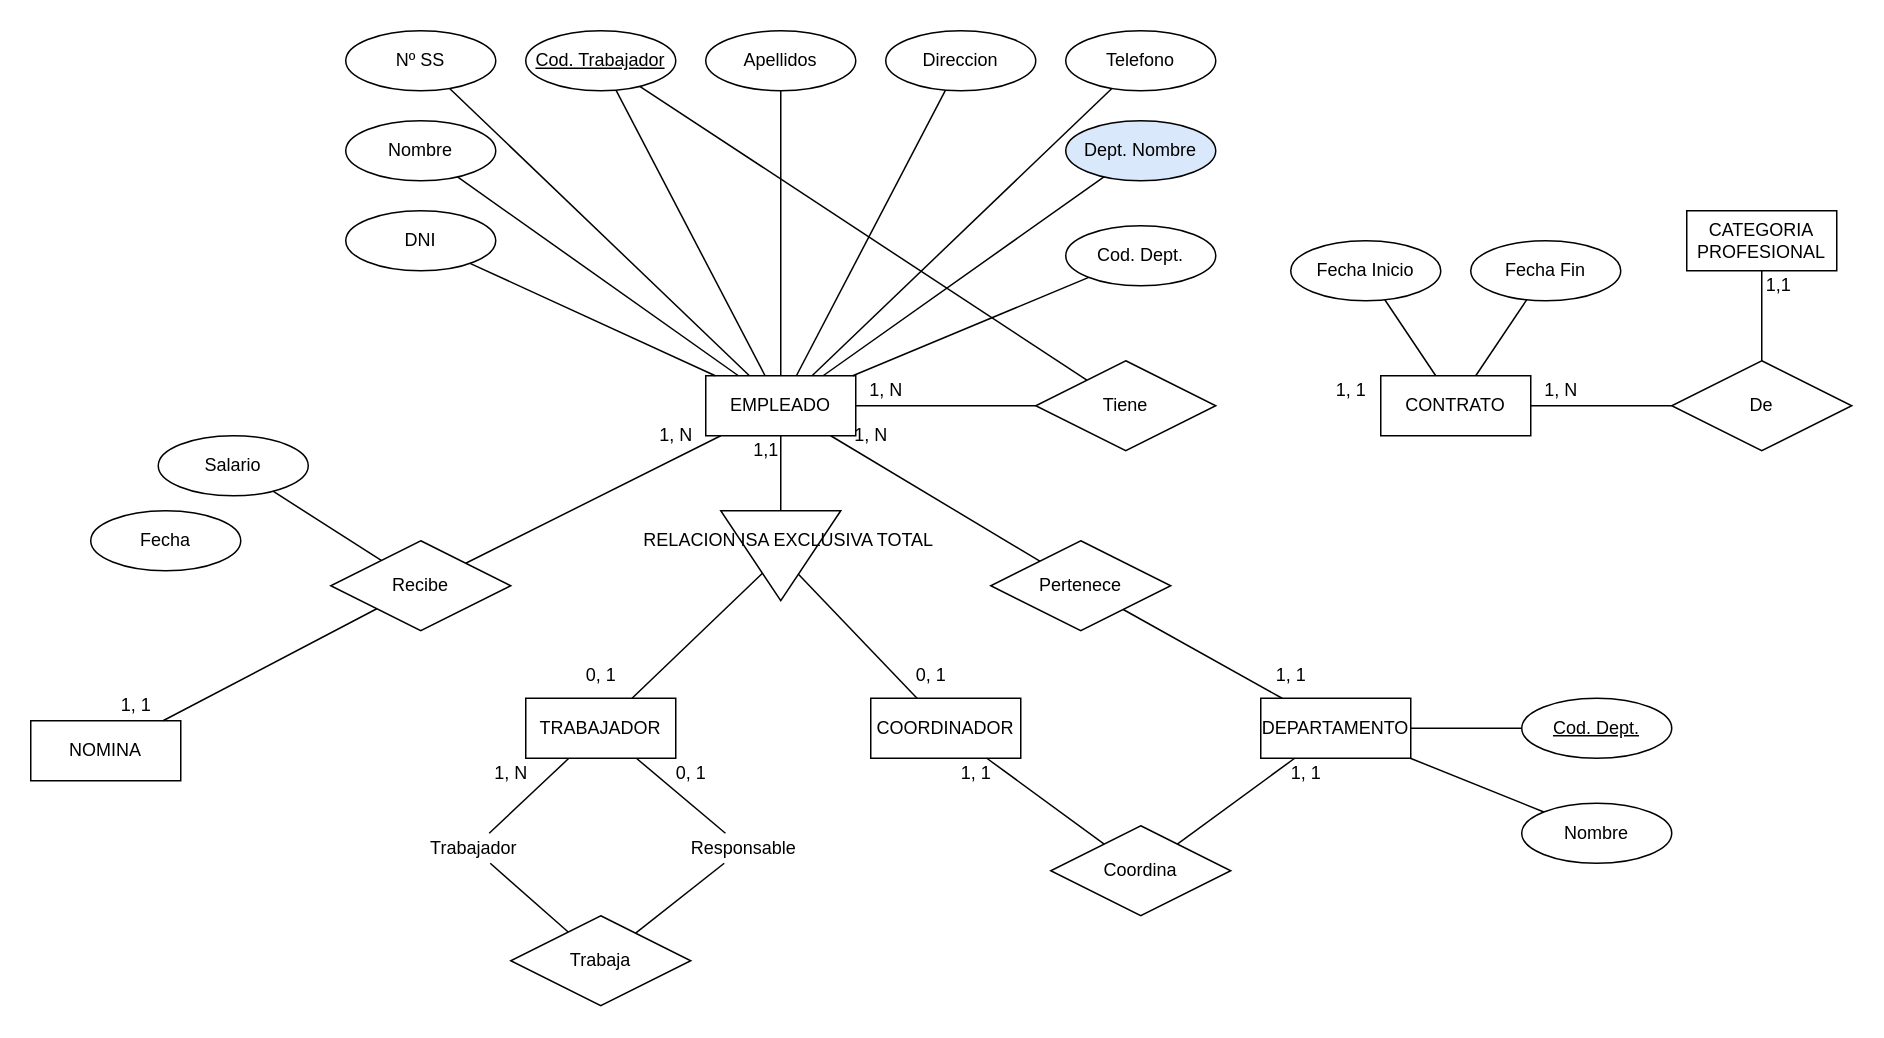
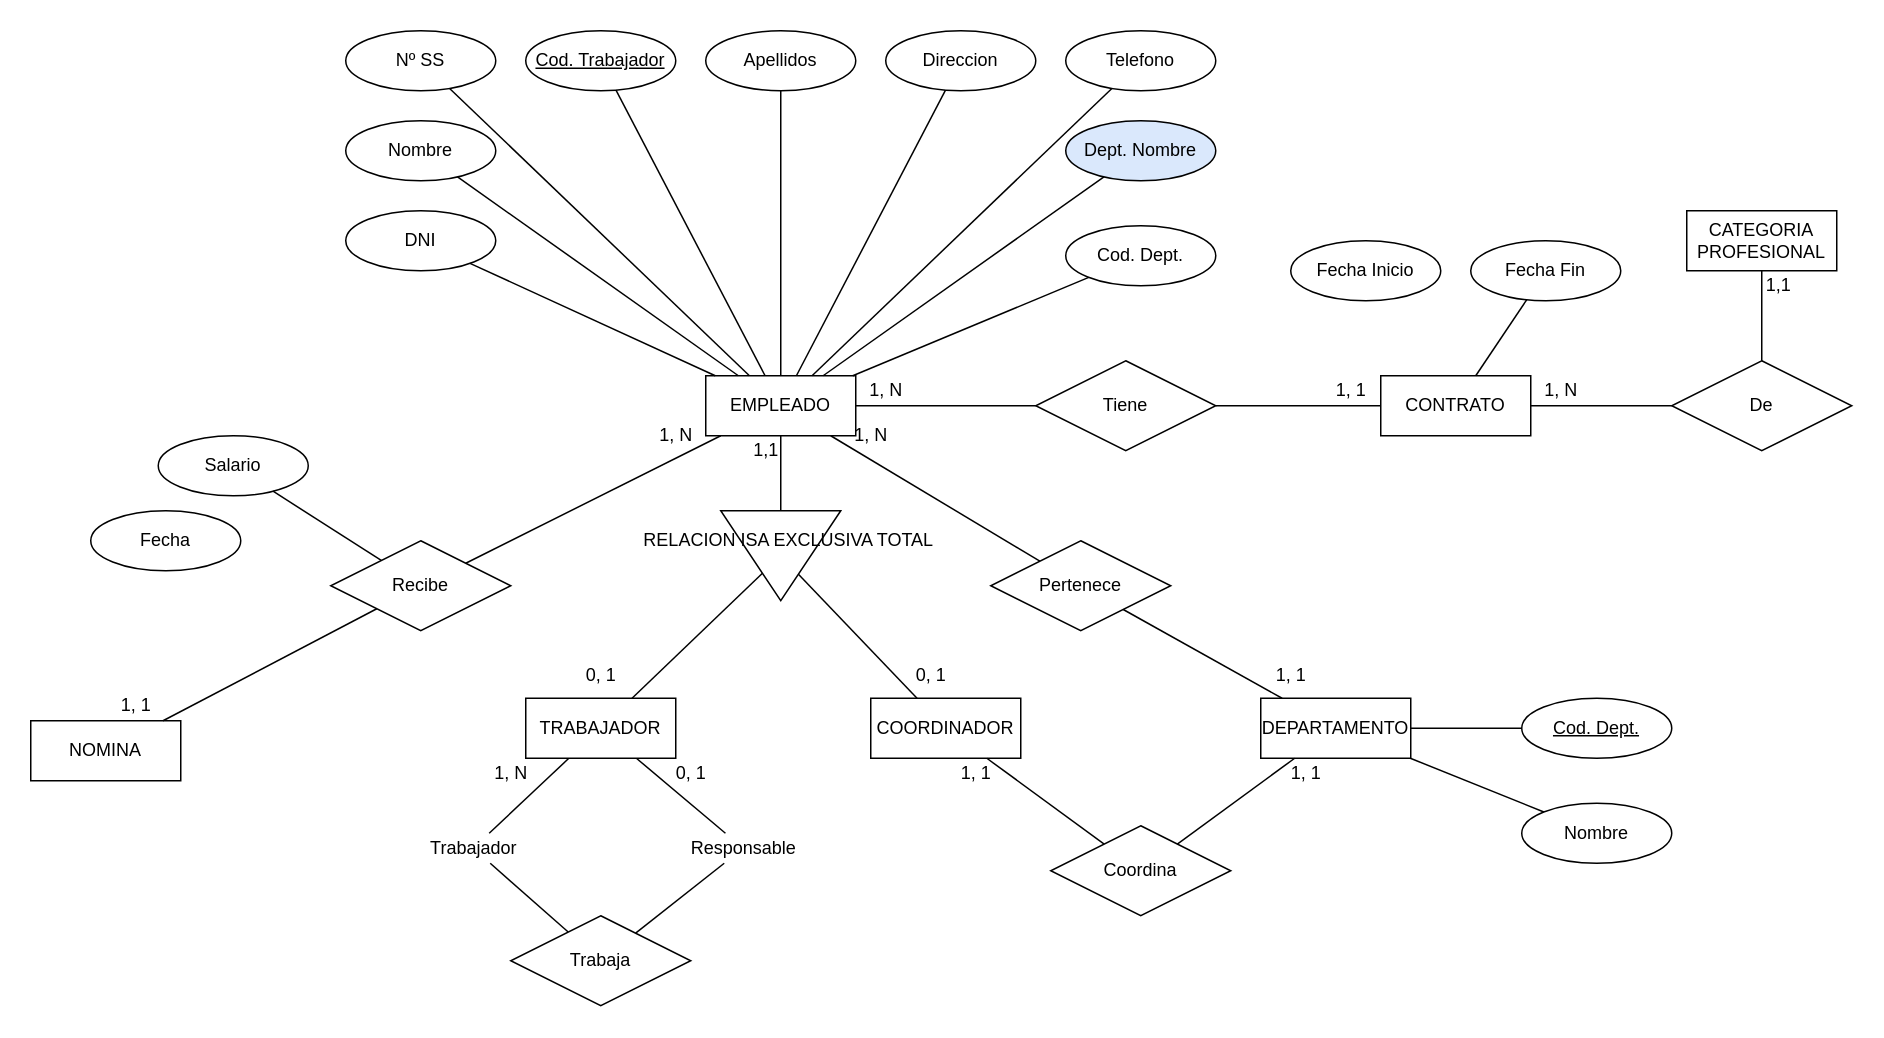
edge "Cod. Trabajador" -- "Tiene": now "CONTRATO" -- "Tiene"
edge "Fecha Inicio" -- "CONTRATO": removed
